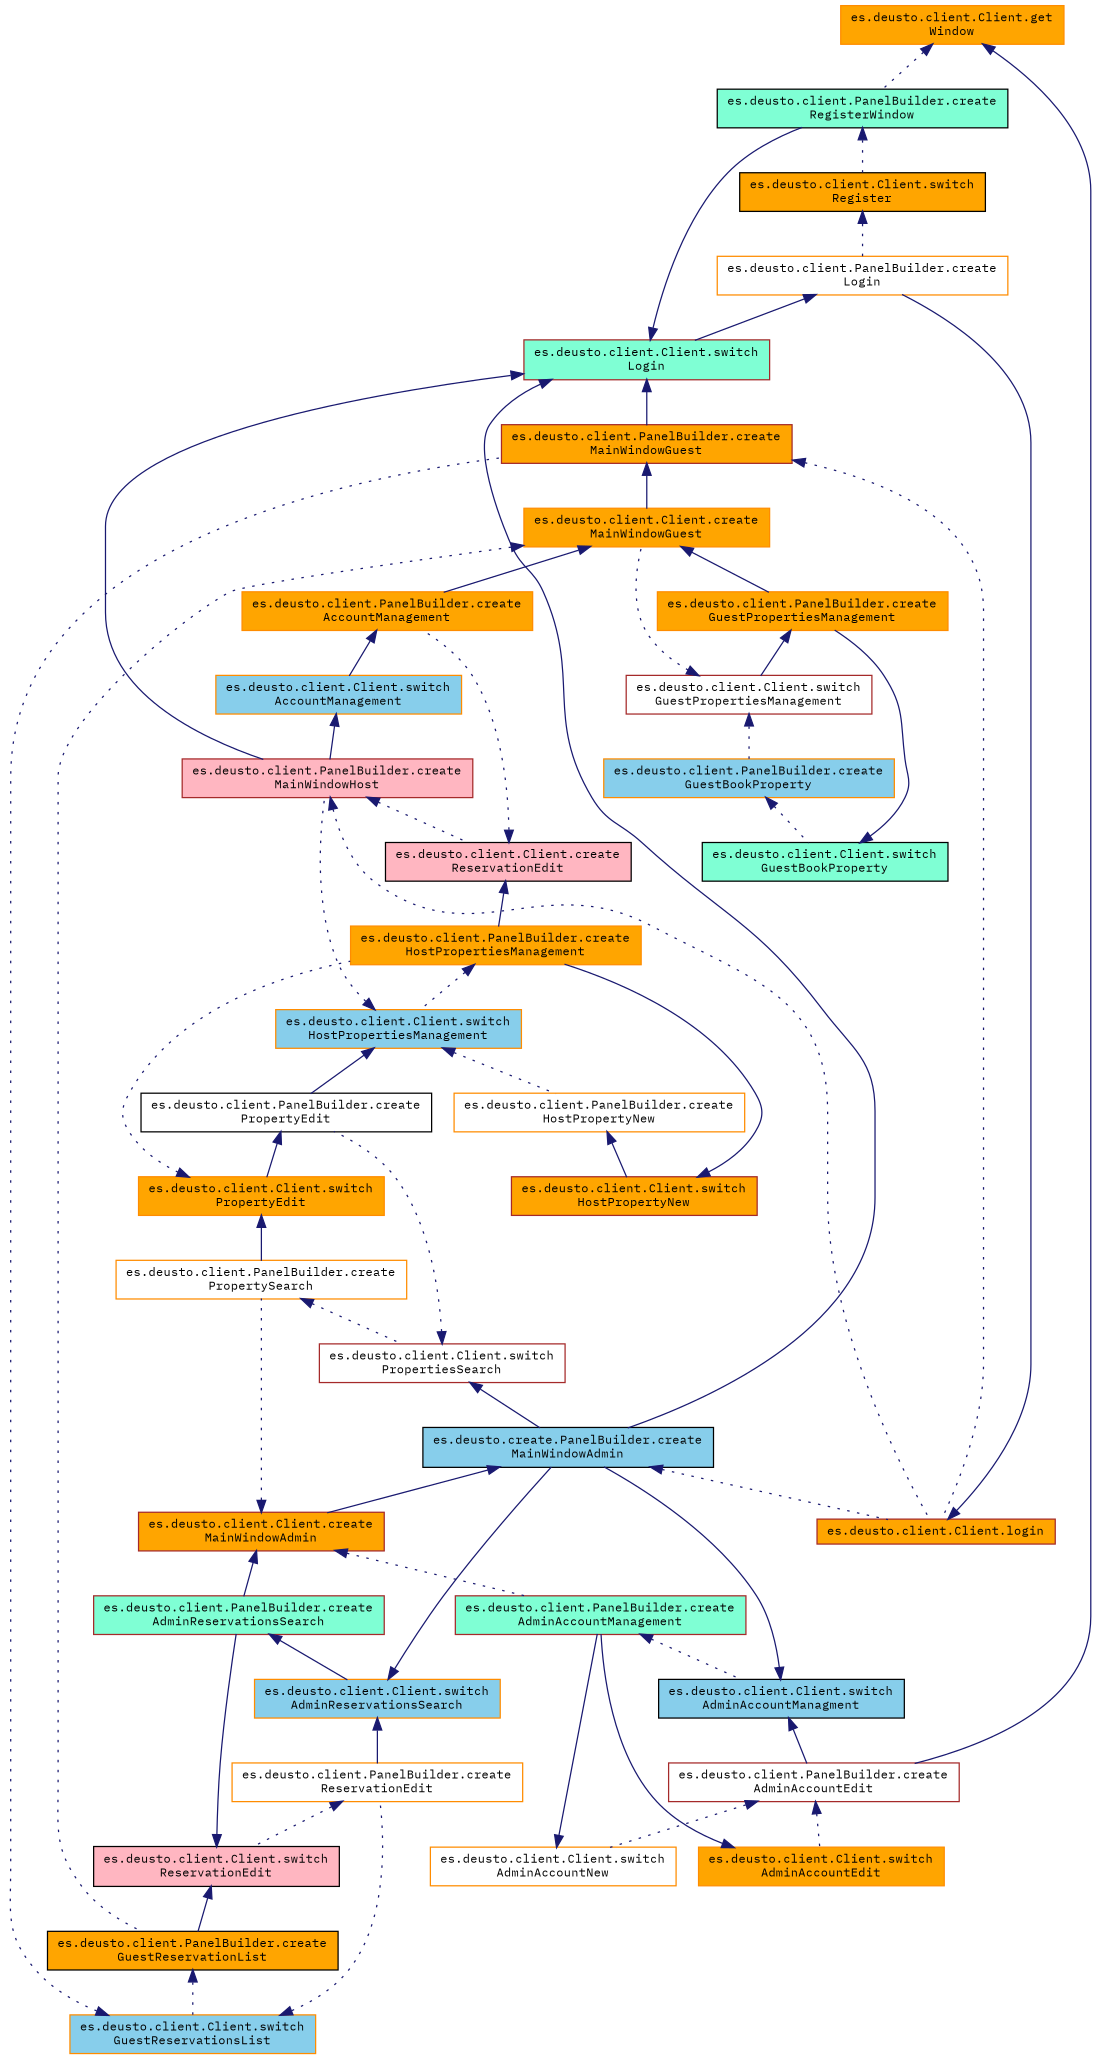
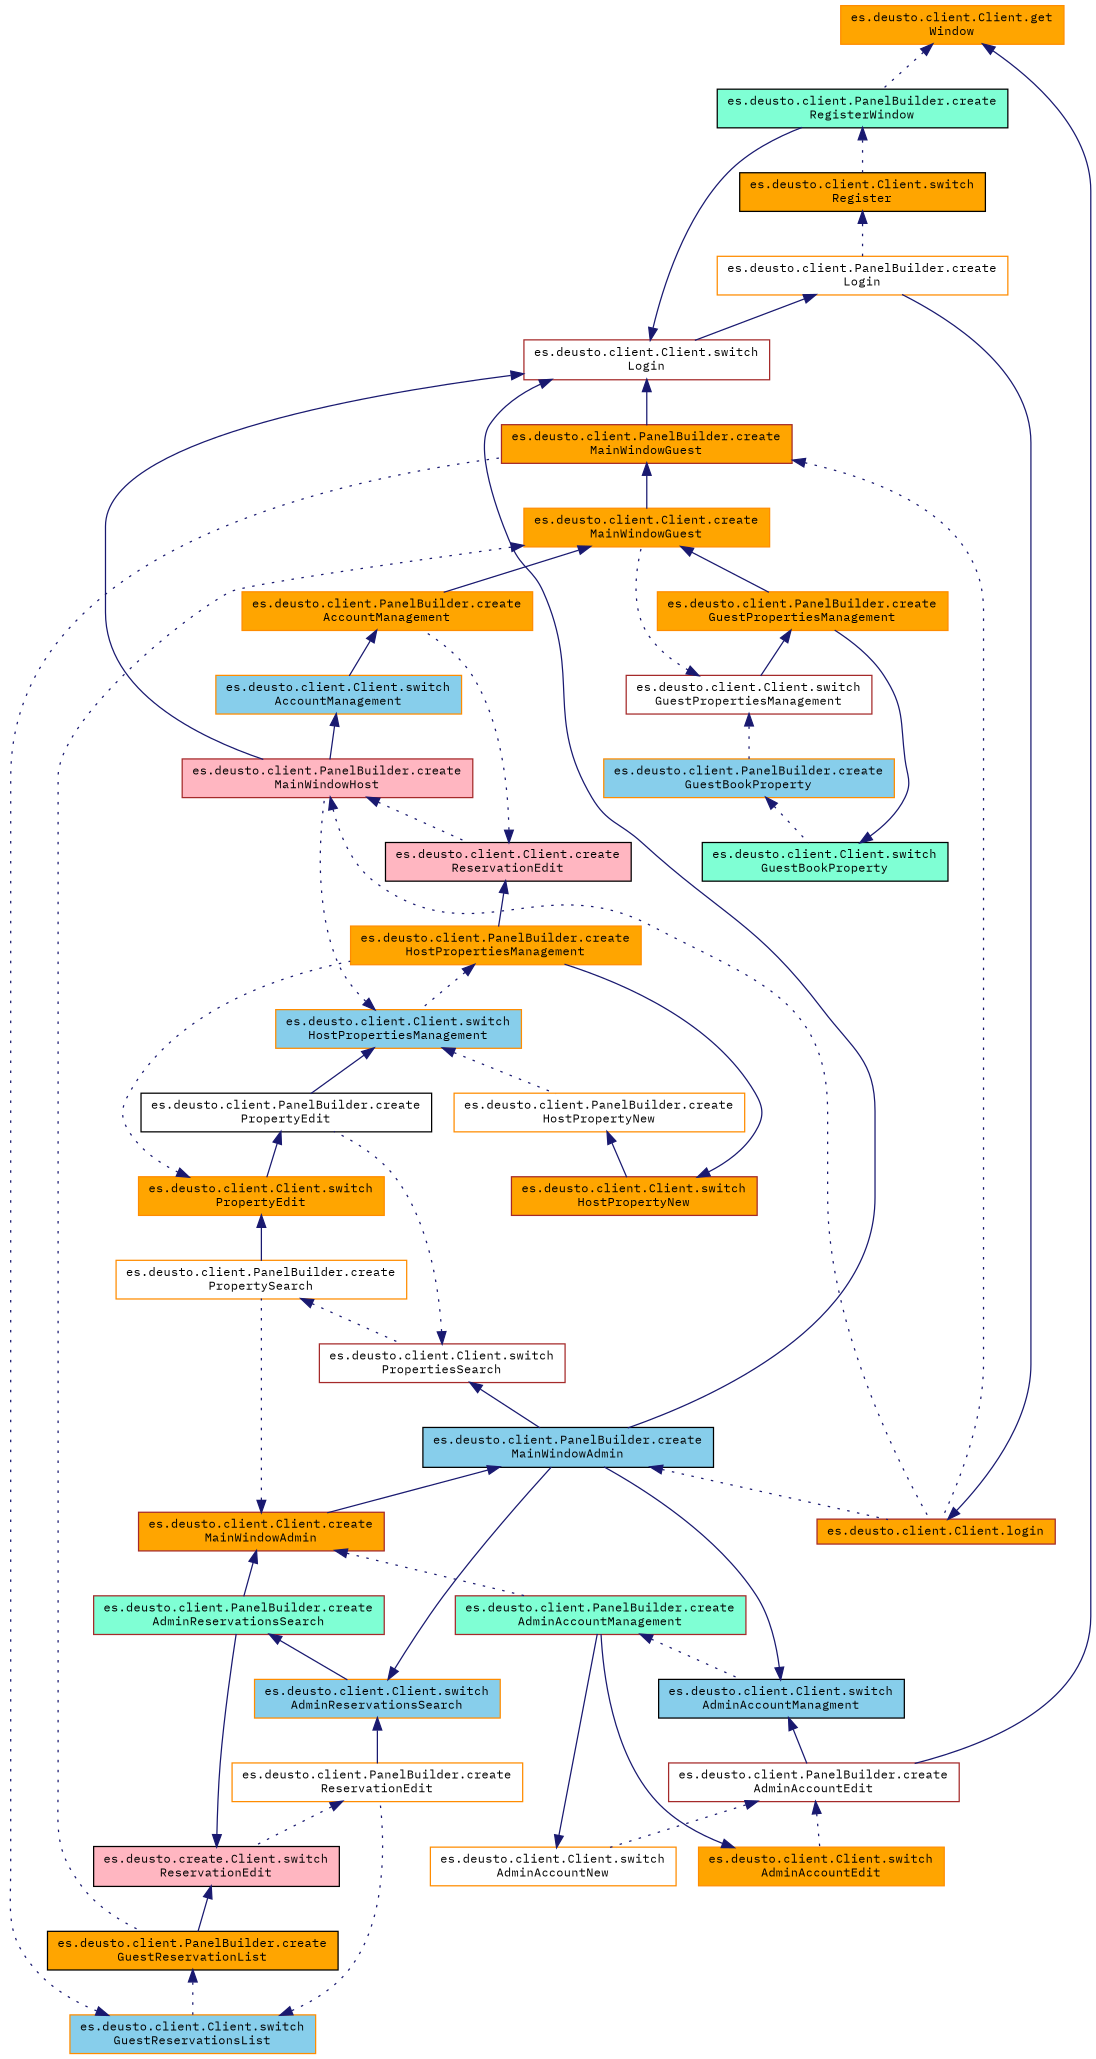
node "es.deusto.client.Client.switch Login": fillcolor aquamarine -> white
node "es.deusto.create.PanelBuilder.create MainWindowAdmin": label "es.deusto.create.PanelBuilder.create MainWindowAdmin" -> "es.deusto.client.PanelBuilder.create MainWindowAdmin"
node "es.deusto.client.Client.switch ReservationEdit": label "es.deusto.client.Client.switch ReservationEdit" -> "es.deusto.create.Client.switch ReservationEdit"
